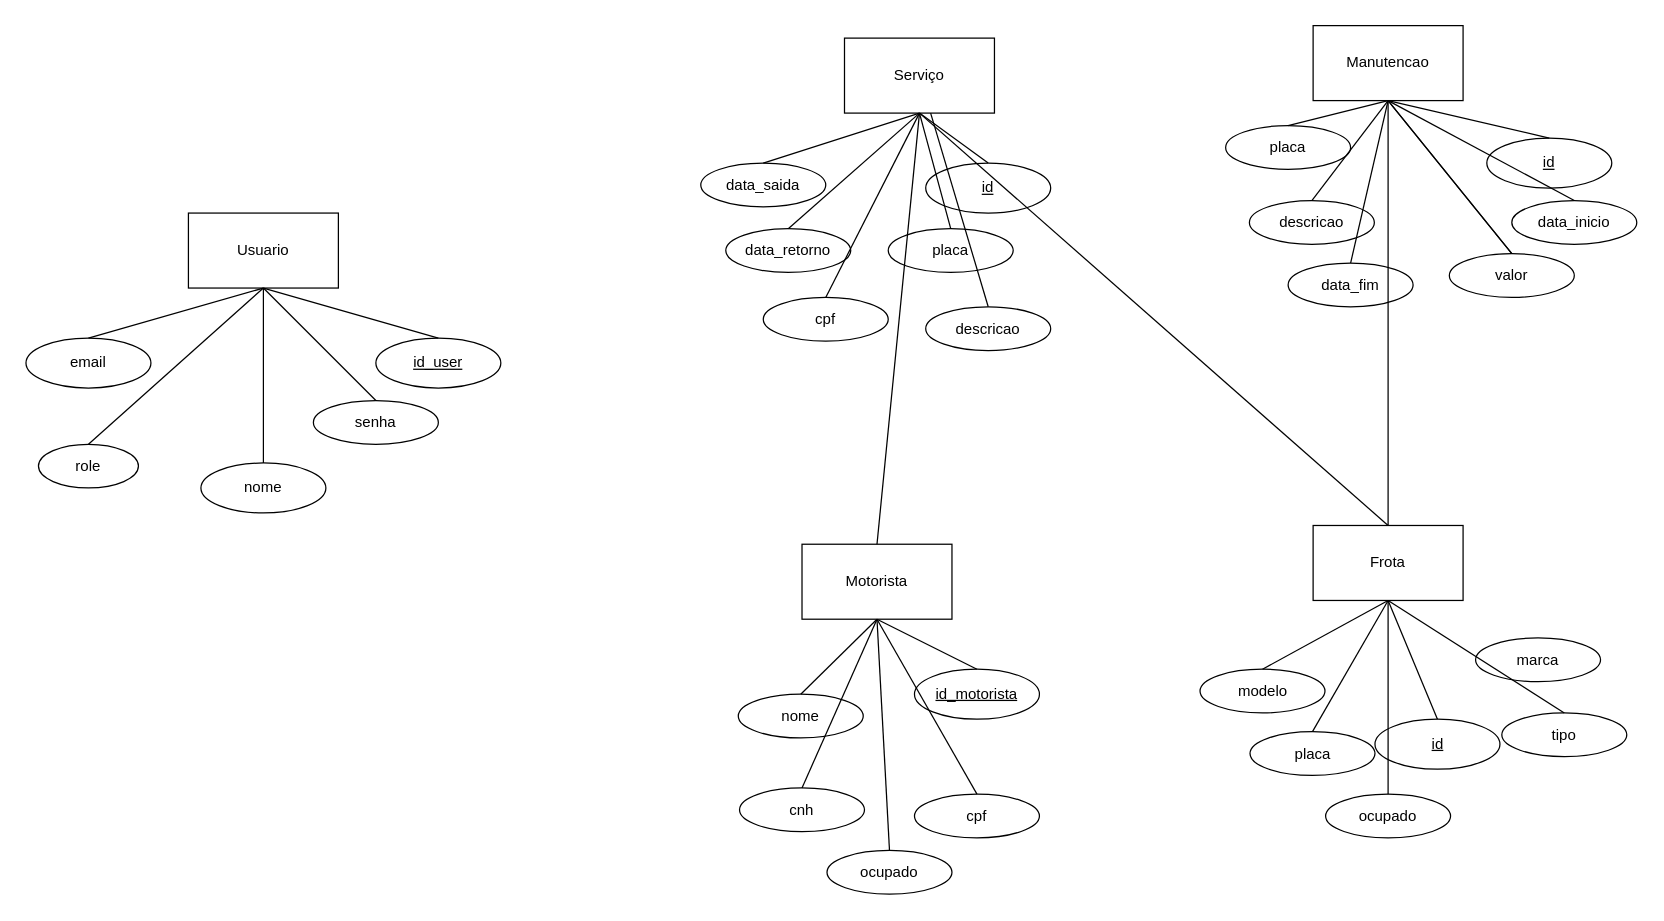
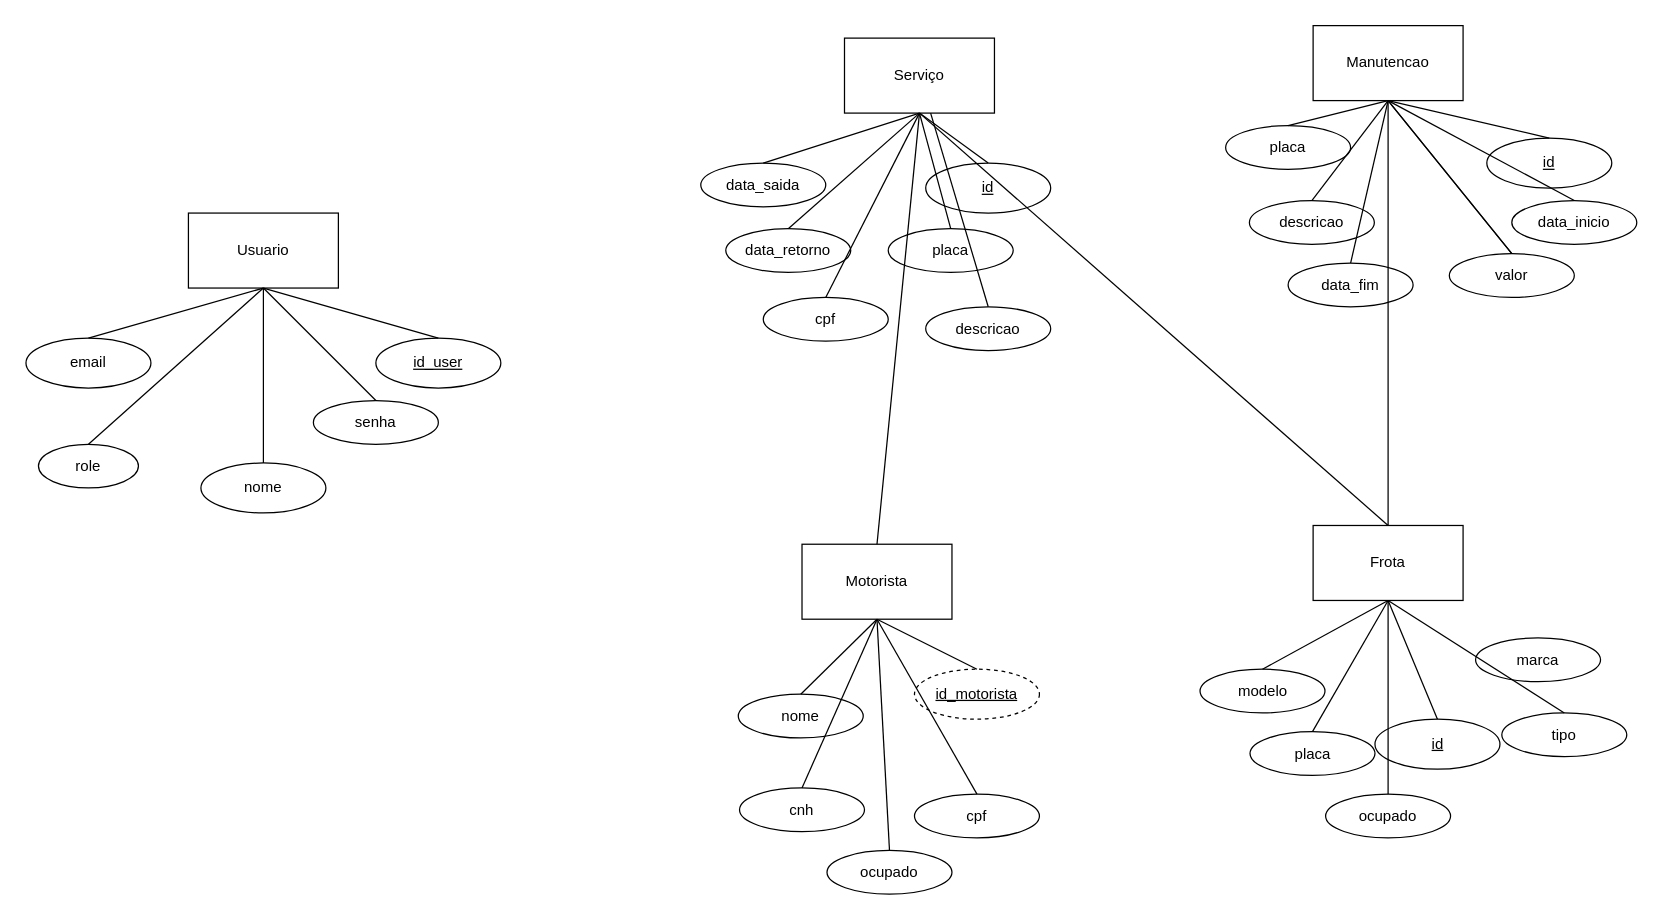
node "id_motorista": style solid -> dashed
